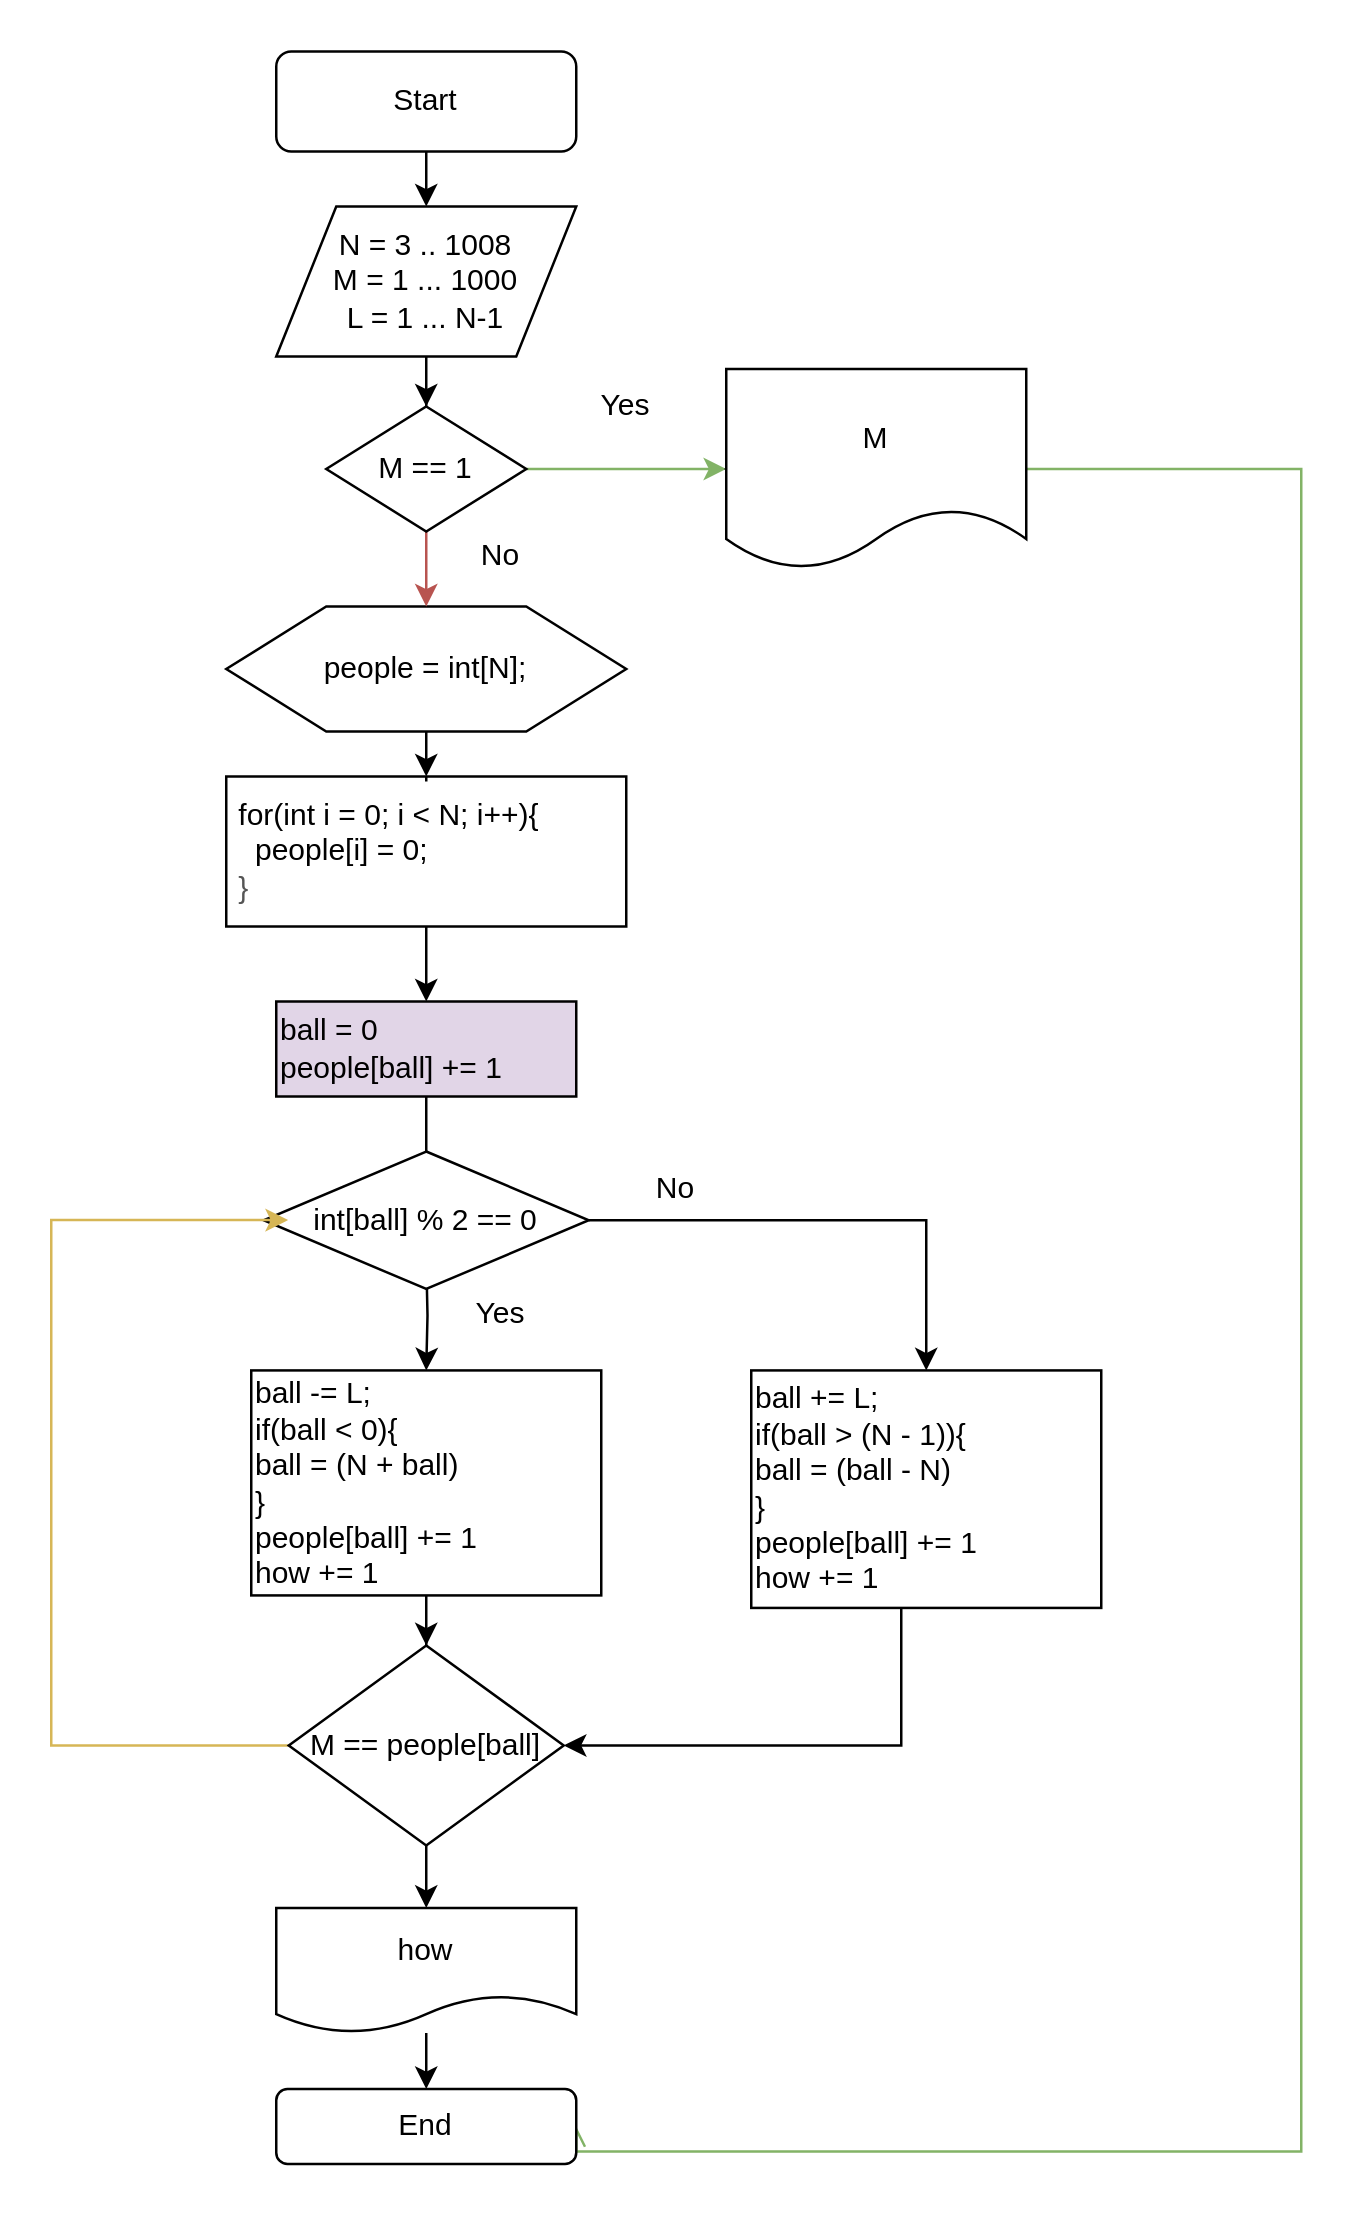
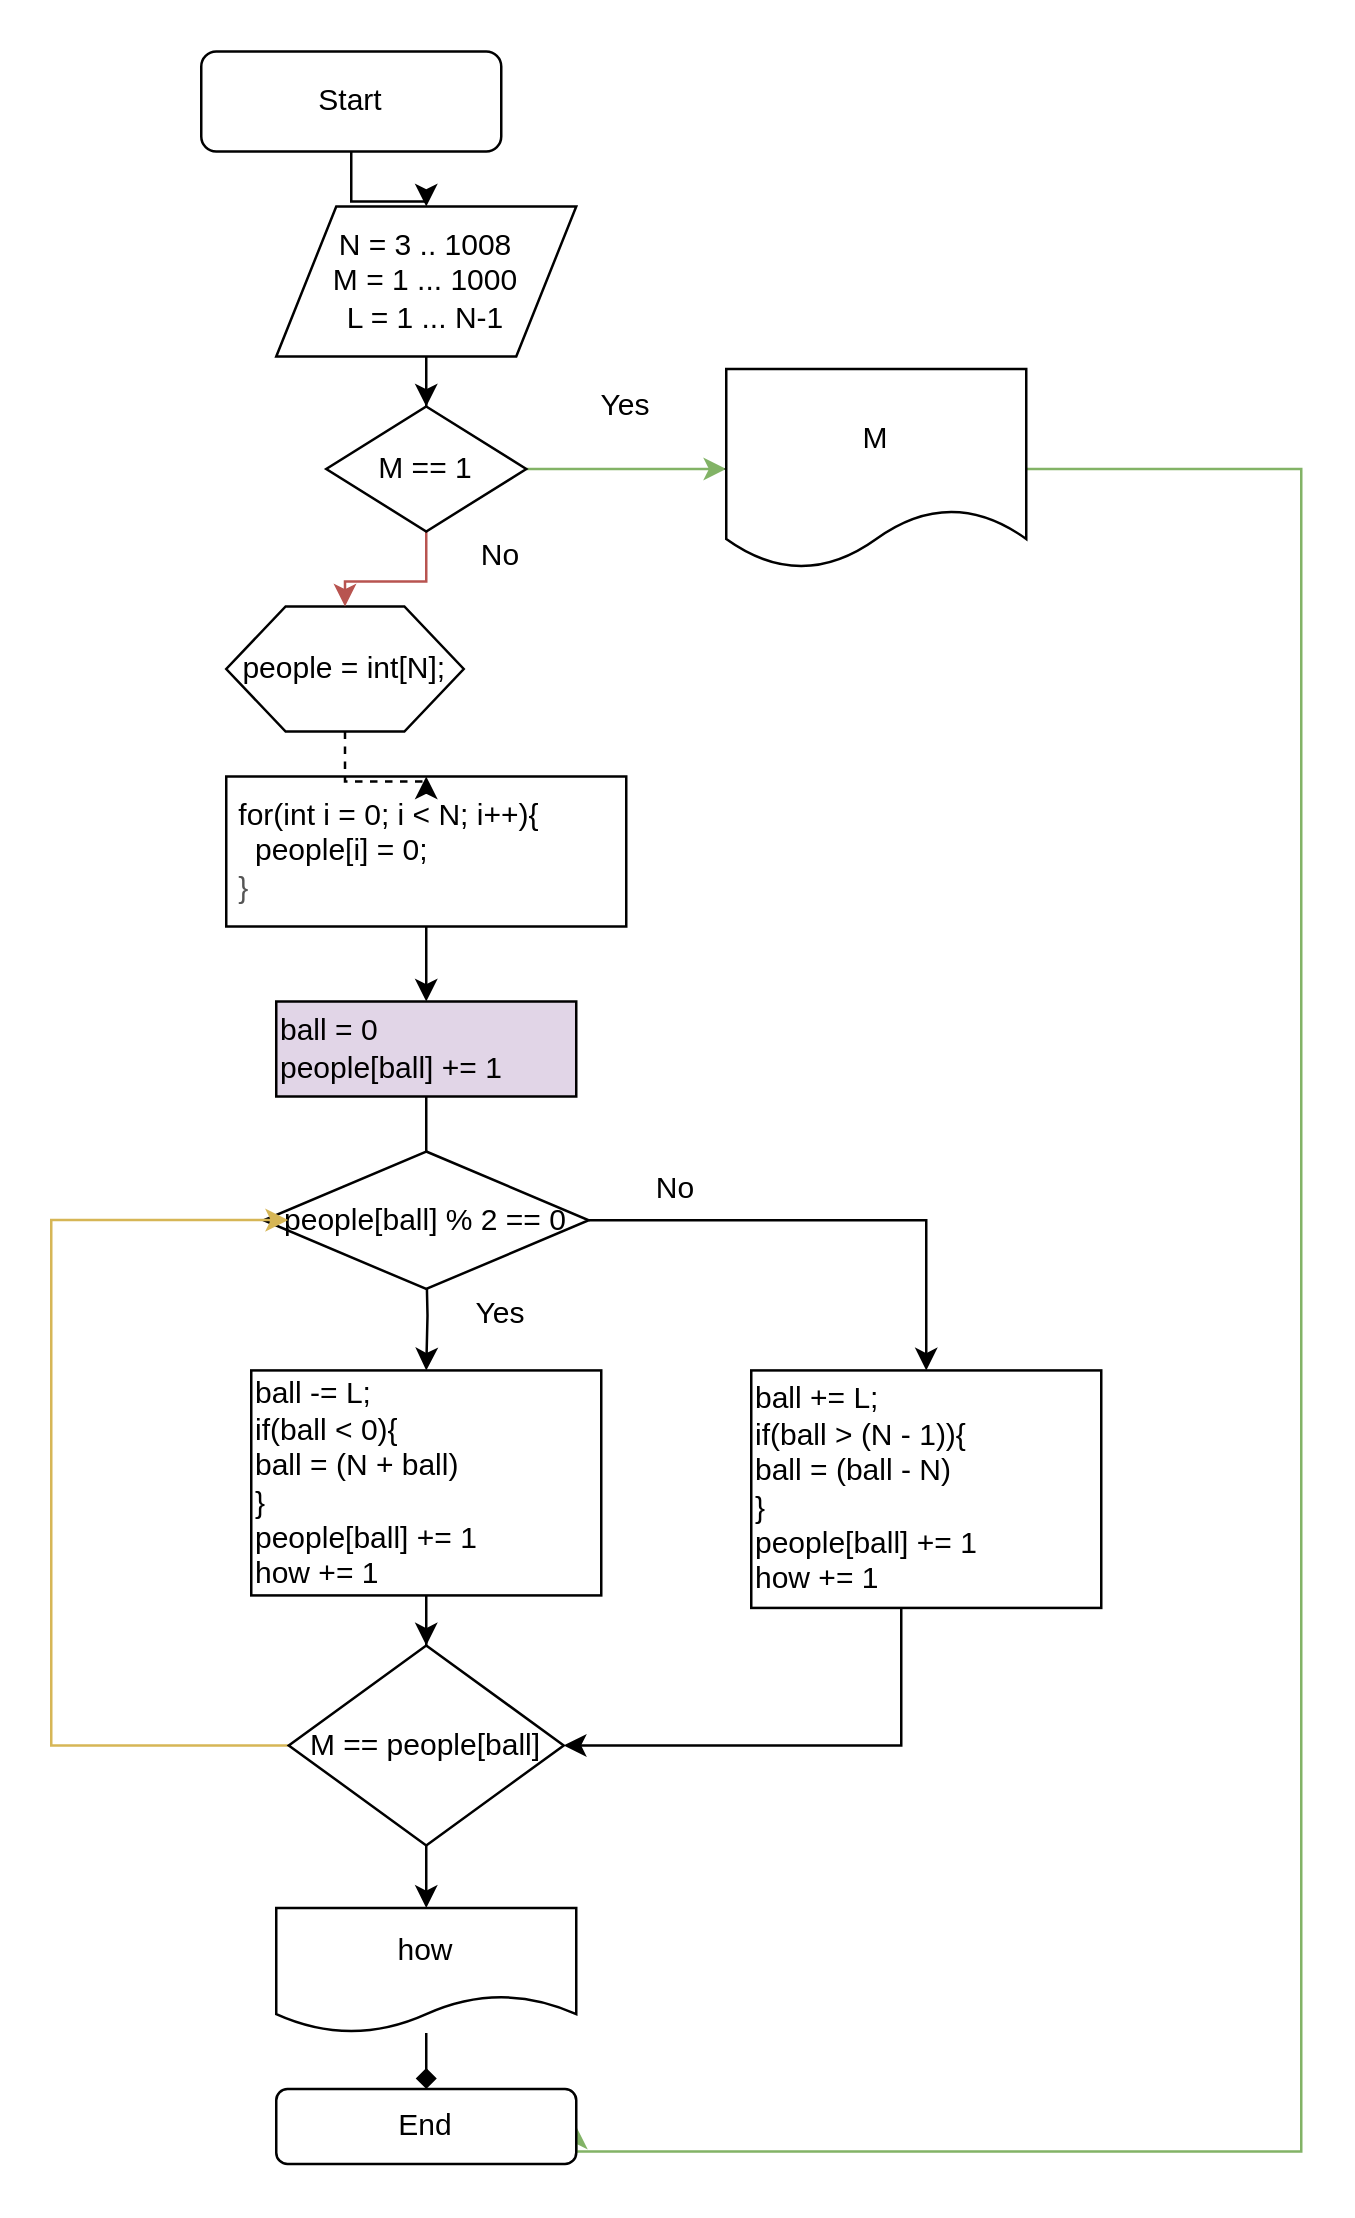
node "Start": moved (426, 101) -> (351, 101)
node "people = int[N];": size 400x125 -> 238x125
node "int[ball] % 2 == 0": label "int[ball] % 2 == 0" -> "people[ball] % 2 == 0"
edge "how" -> "End": arrowhead classic -> diamond
edge "M" -> "End": arrowhead open -> classic
